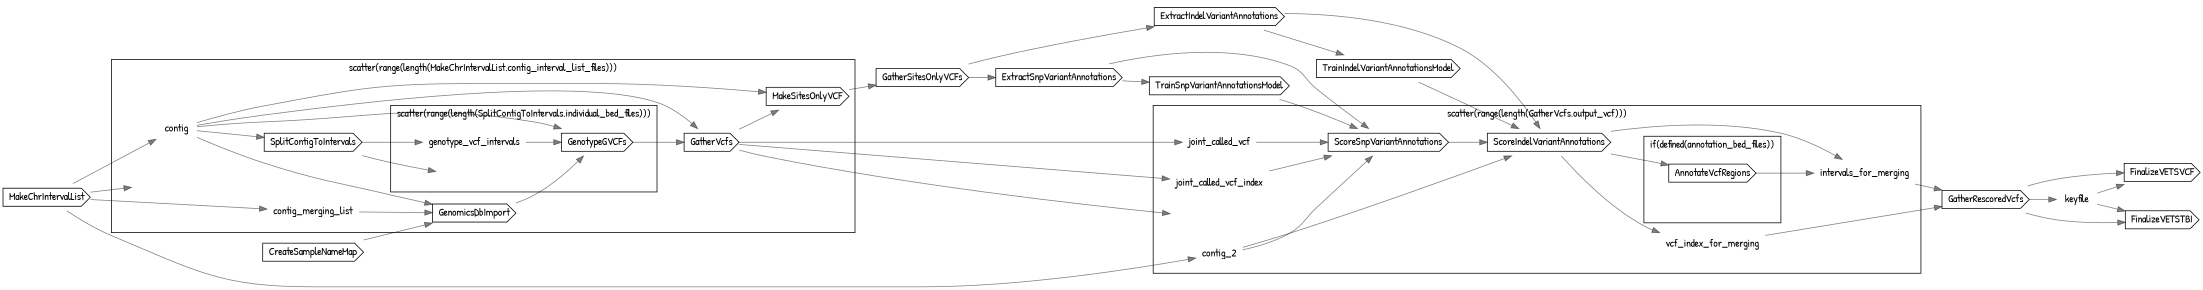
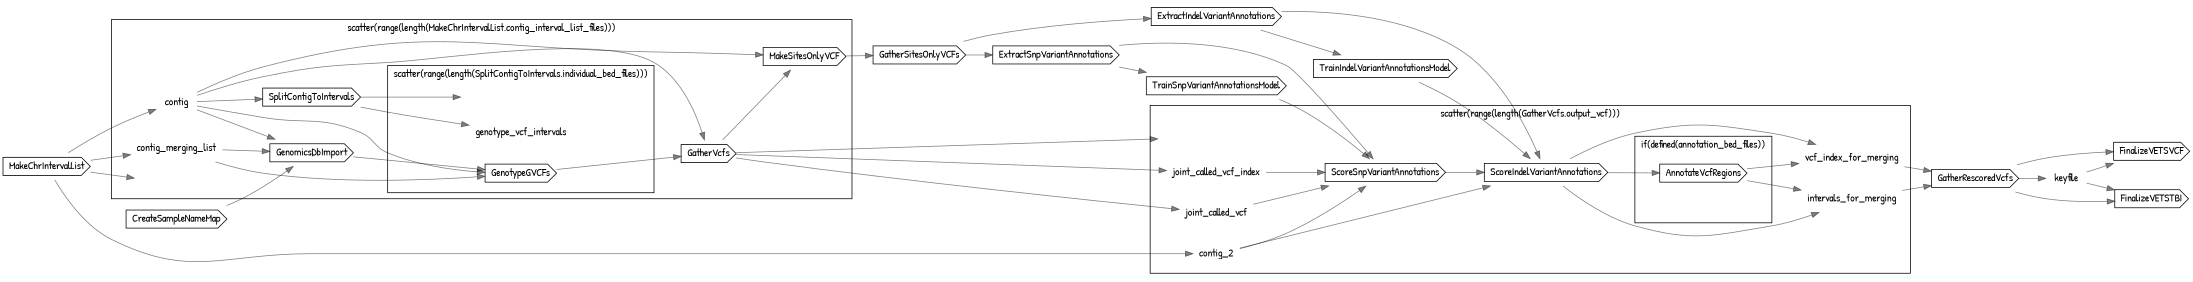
edge "genotype_vcf_intervals" -> "GenotypeGVCFs": now "contig_merging_list" -> "GenotypeGVCFs"
edge "AnnotateVcfRegions" -> "vcf_index_for_merging": added
